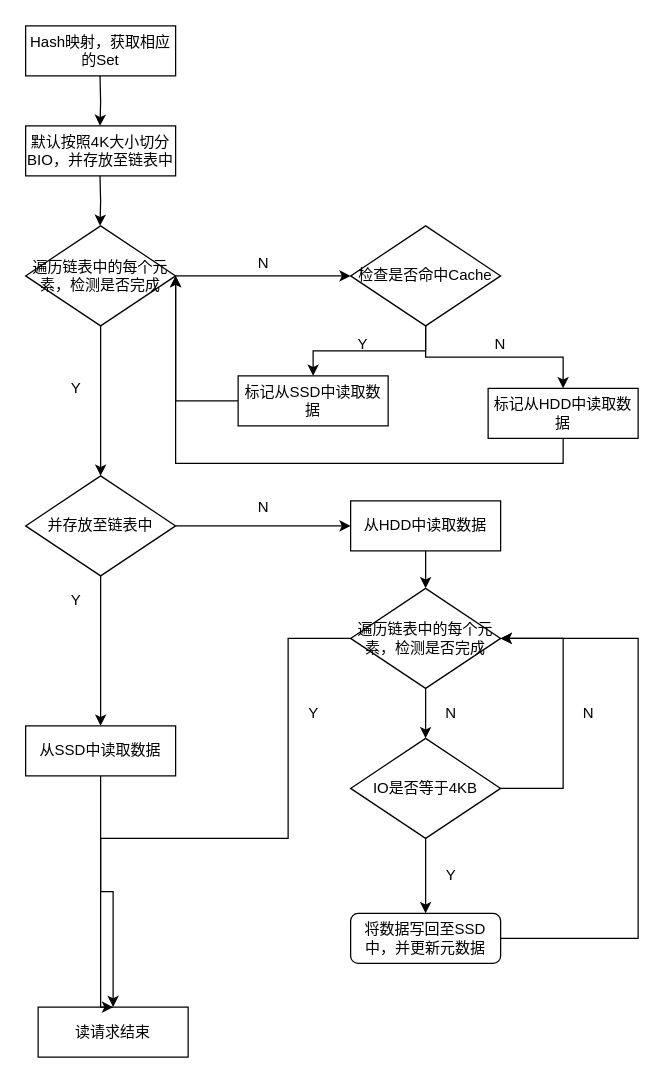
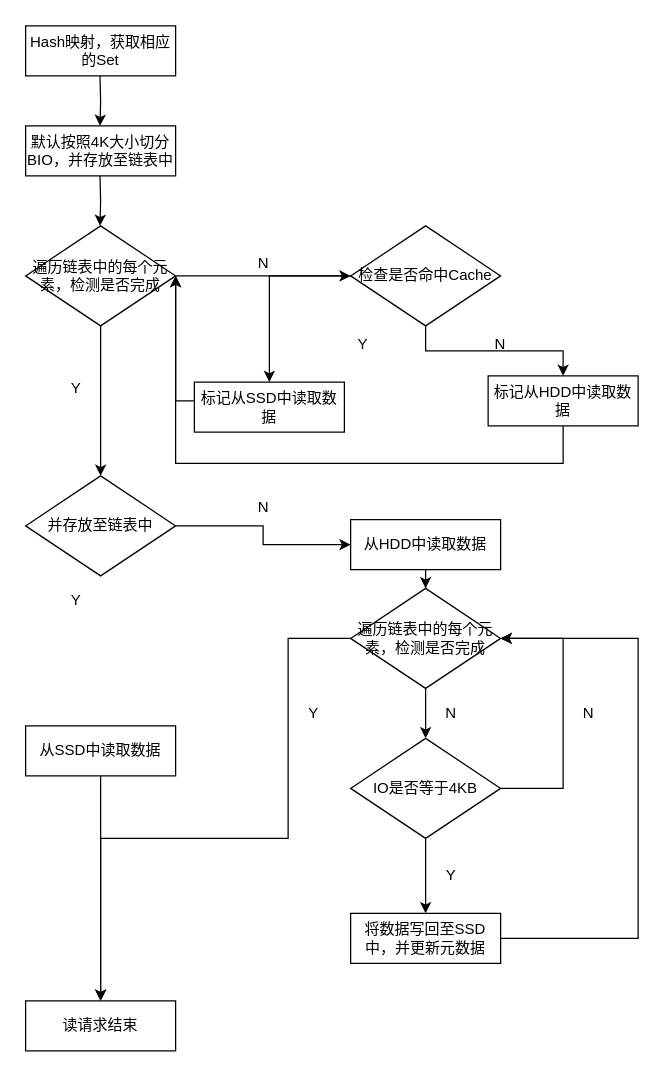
node "标记从SSD中读取数据": moved (313, 401) -> (269, 407)
node "标记从HDD中读取数据": moved (563, 413) -> (563, 401)
node "从HDD中读取数据": moved (426, 526) -> (426, 544)
edge "并存放至链表中" -> "从SSD中读取数据": removed
node "将数据写回至SSD中，并更新元数据": shape rounded rectangle -> rectangle
node "读请求结束": moved (113, 1032) -> (101, 1026)
